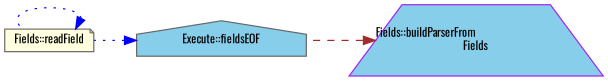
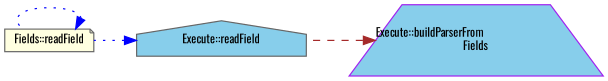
node "Execute::fieldsEOF": label "Execute::fieldsEOF" -> "Execute::readField"
node "Fields::buildParserFrom Fields": label "Fields::buildParserFrom Fields" -> "Execute::buildParserFrom Fields"
